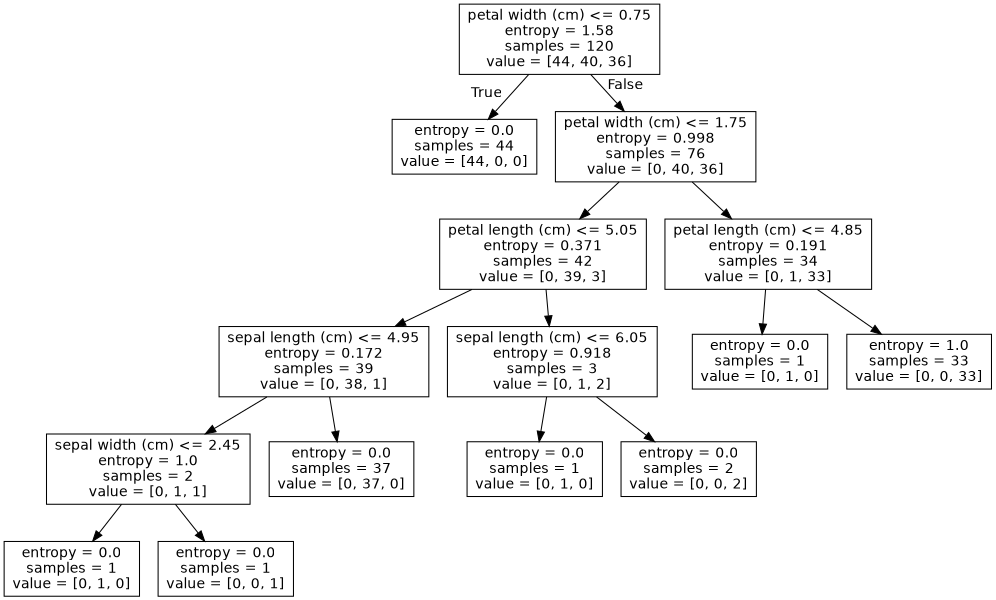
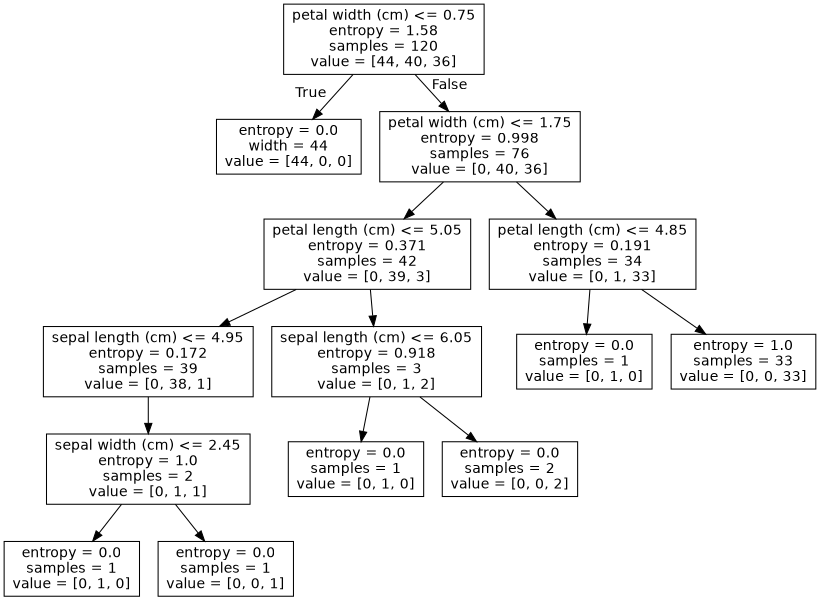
node "entropy = 0.0 samples = 44 value = [44, 0, 0]": label "entropy = 0.0 samples = 44 value = [44, 0, 0]" -> "entropy = 0.0 width = 44 value = [44, 0, 0]"
node "entropy = 0.0 samples = 37 value = [0, 37, 0]": removed
